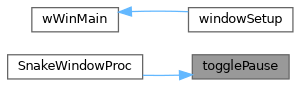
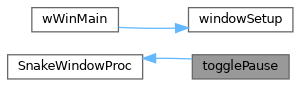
edge "windowSetup" -> "wWinMain": reversed
edge "SnakeWindowProc" -> "togglePause": reversed
